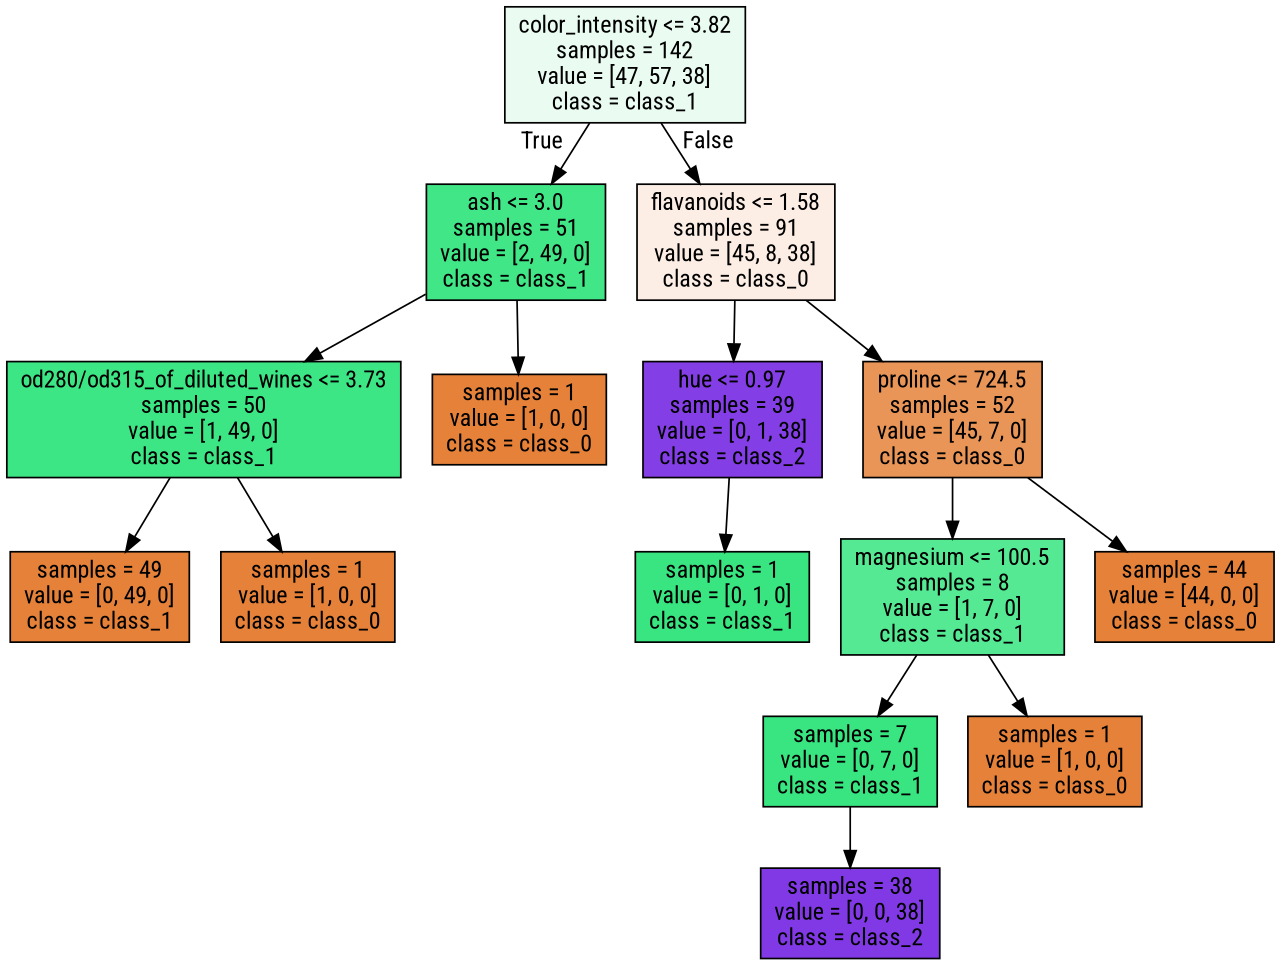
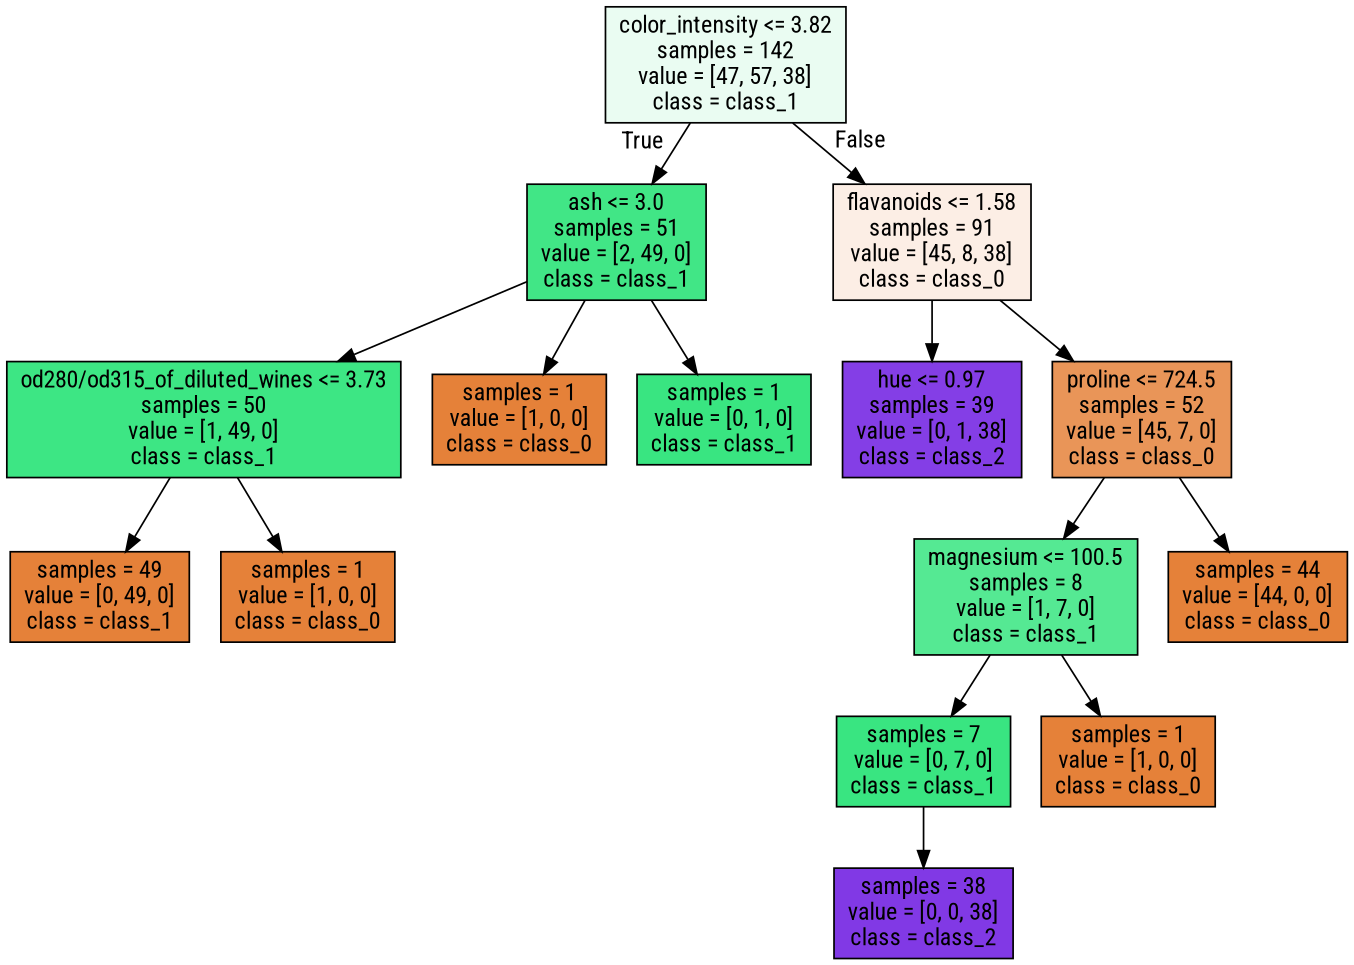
edge "hue <= 0.97 samples = 39 value = [0, 1, 38] class = class_2" -> "samples = 1 value = [0, 1, 0] class = class_1": now "ash <= 3.0 samples = 51 value = [2, 49, 0] class = class_1" -> "samples = 1 value = [0, 1, 0] class = class_1"
